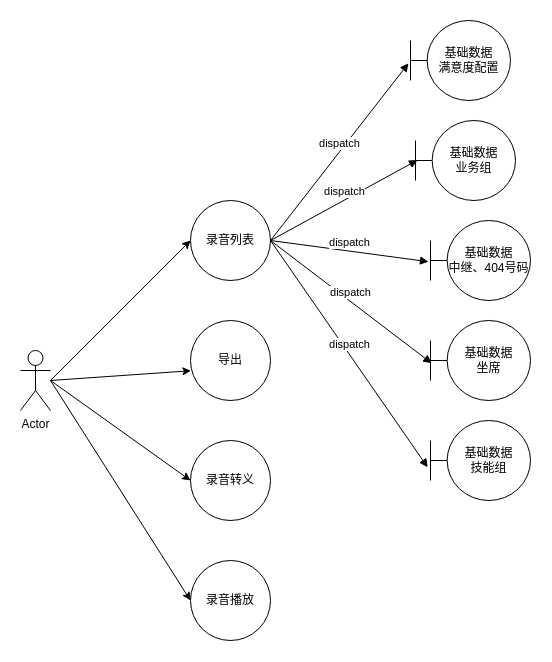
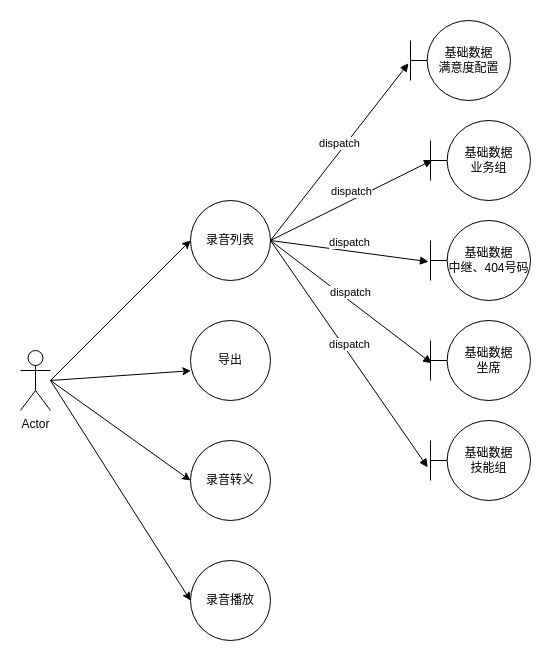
node "基础数据 业务组": moved (466, 161) -> (481, 161)
